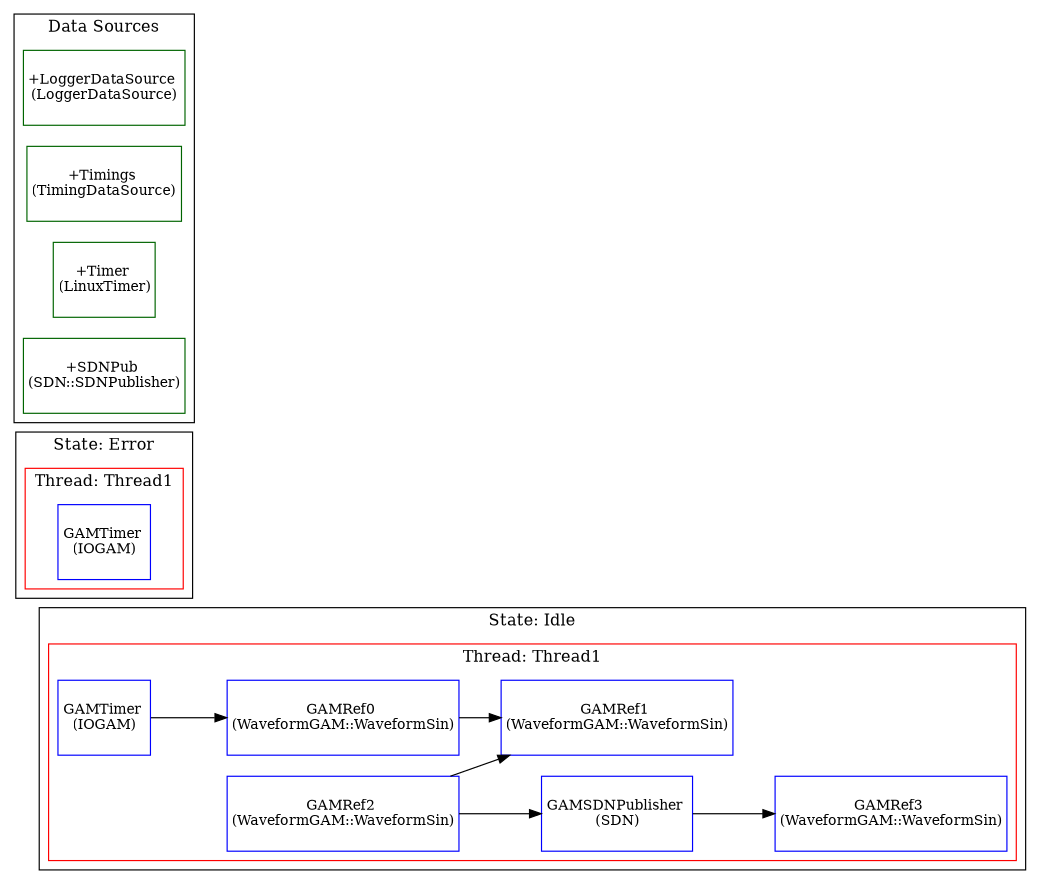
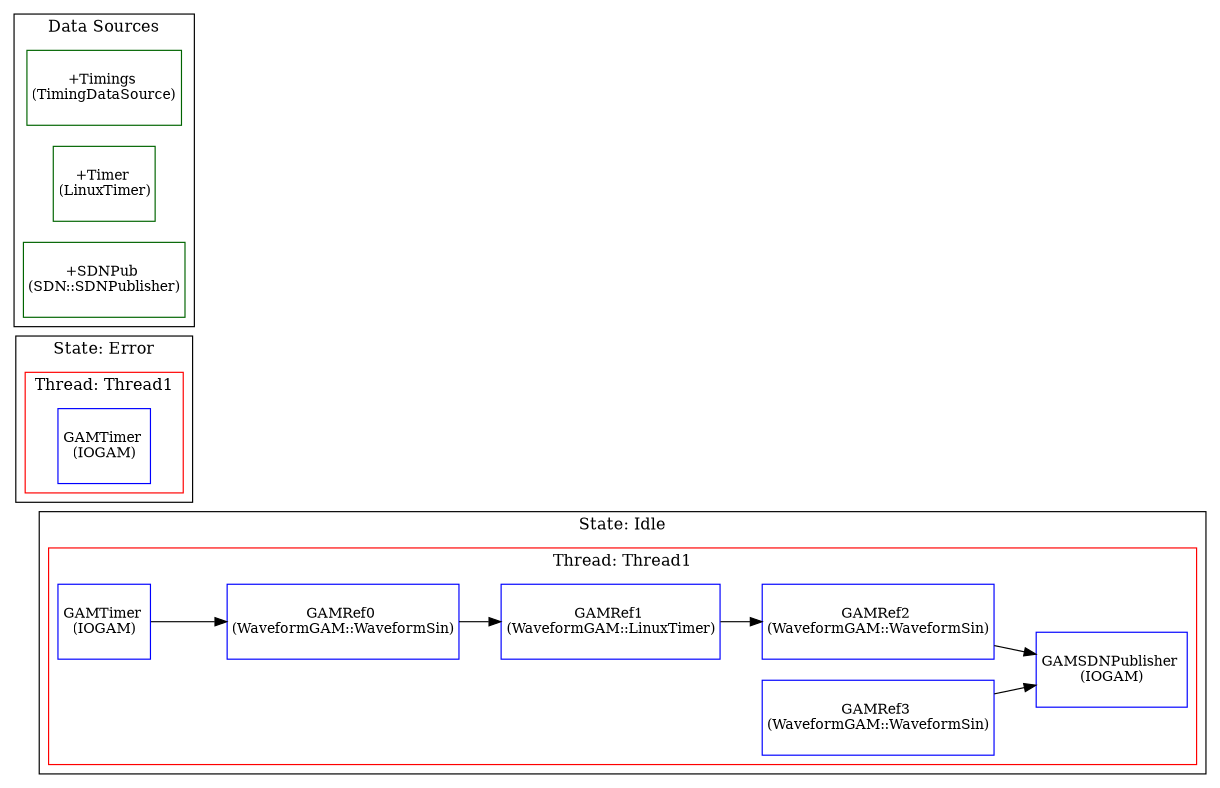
node "+LoggerDataSource": removed
node "GAMRef1": text "(WaveformGAM::WaveformSin)" -> "(WaveformGAM::LinuxTimer)"
edge "GAMRef2" -> "GAMRef1": reversed
edge "GAMSDNPublisher" -> "GAMRef3": reversed
node "GAMSDNPublisher": text "(SDN)" -> "(IOGAM)"
